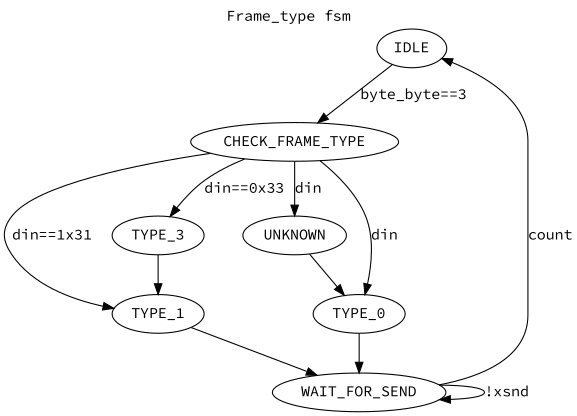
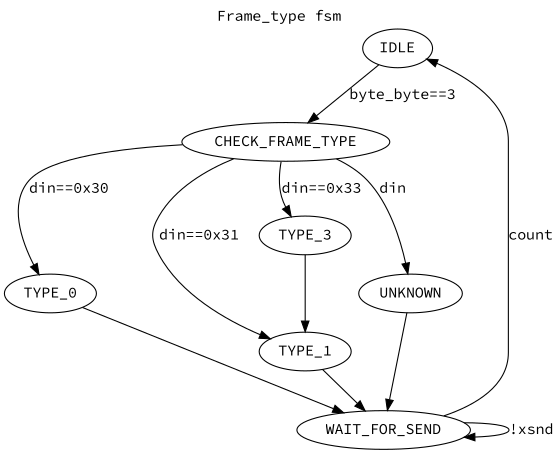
edge "CHECK_FRAME_TYPE" -> "TYPE_1": label "din==1x31" -> "din==0x31"
edge "CHECK_FRAME_TYPE" -> "TYPE_0": label "din" -> "din==0x30"
edge "UNKNOWN" -> "TYPE_0": now "UNKNOWN" -> "WAIT_FOR_SEND"
